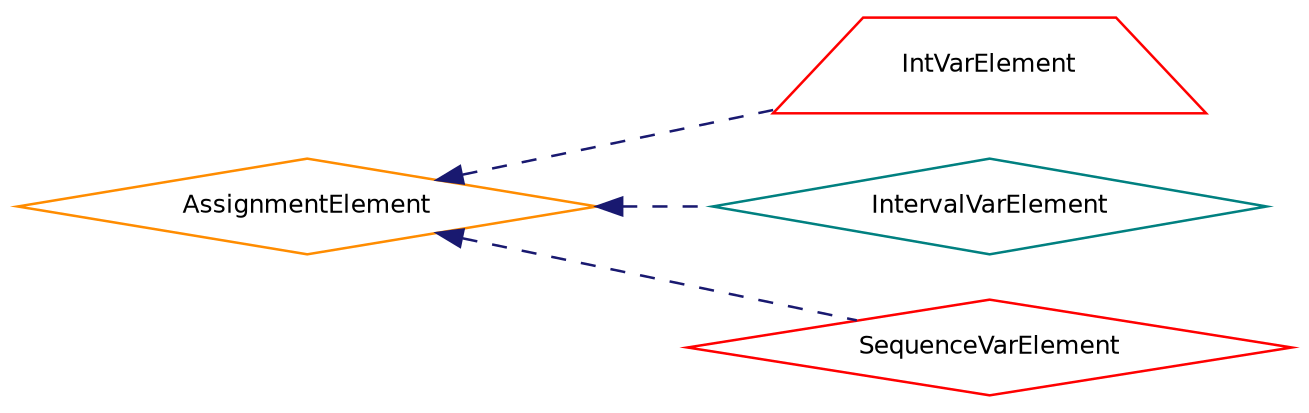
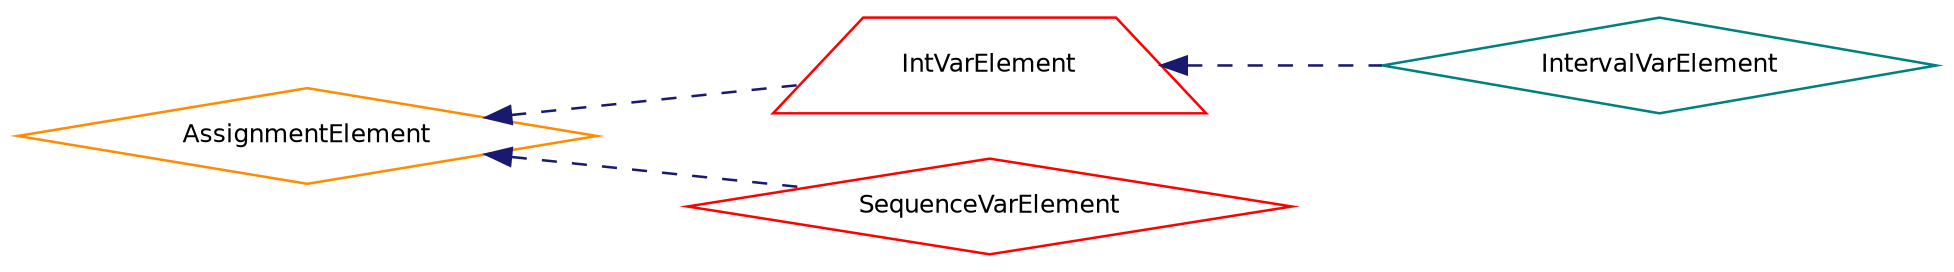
edge "IntervalVarElement" -> "AssignmentElement": now "IntervalVarElement" -> "IntVarElement"
